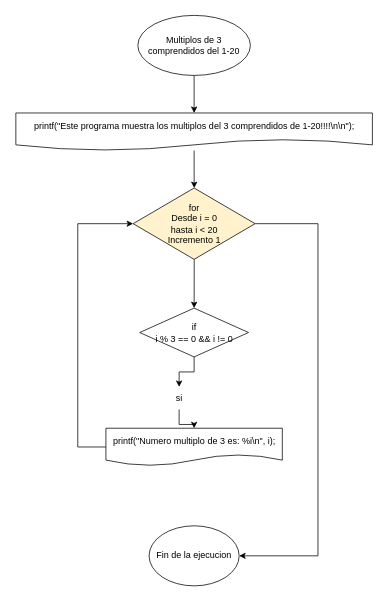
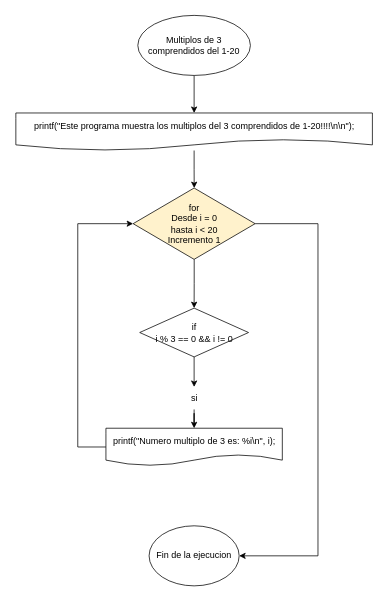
node "si": moved (179, 398) -> (194, 398)
